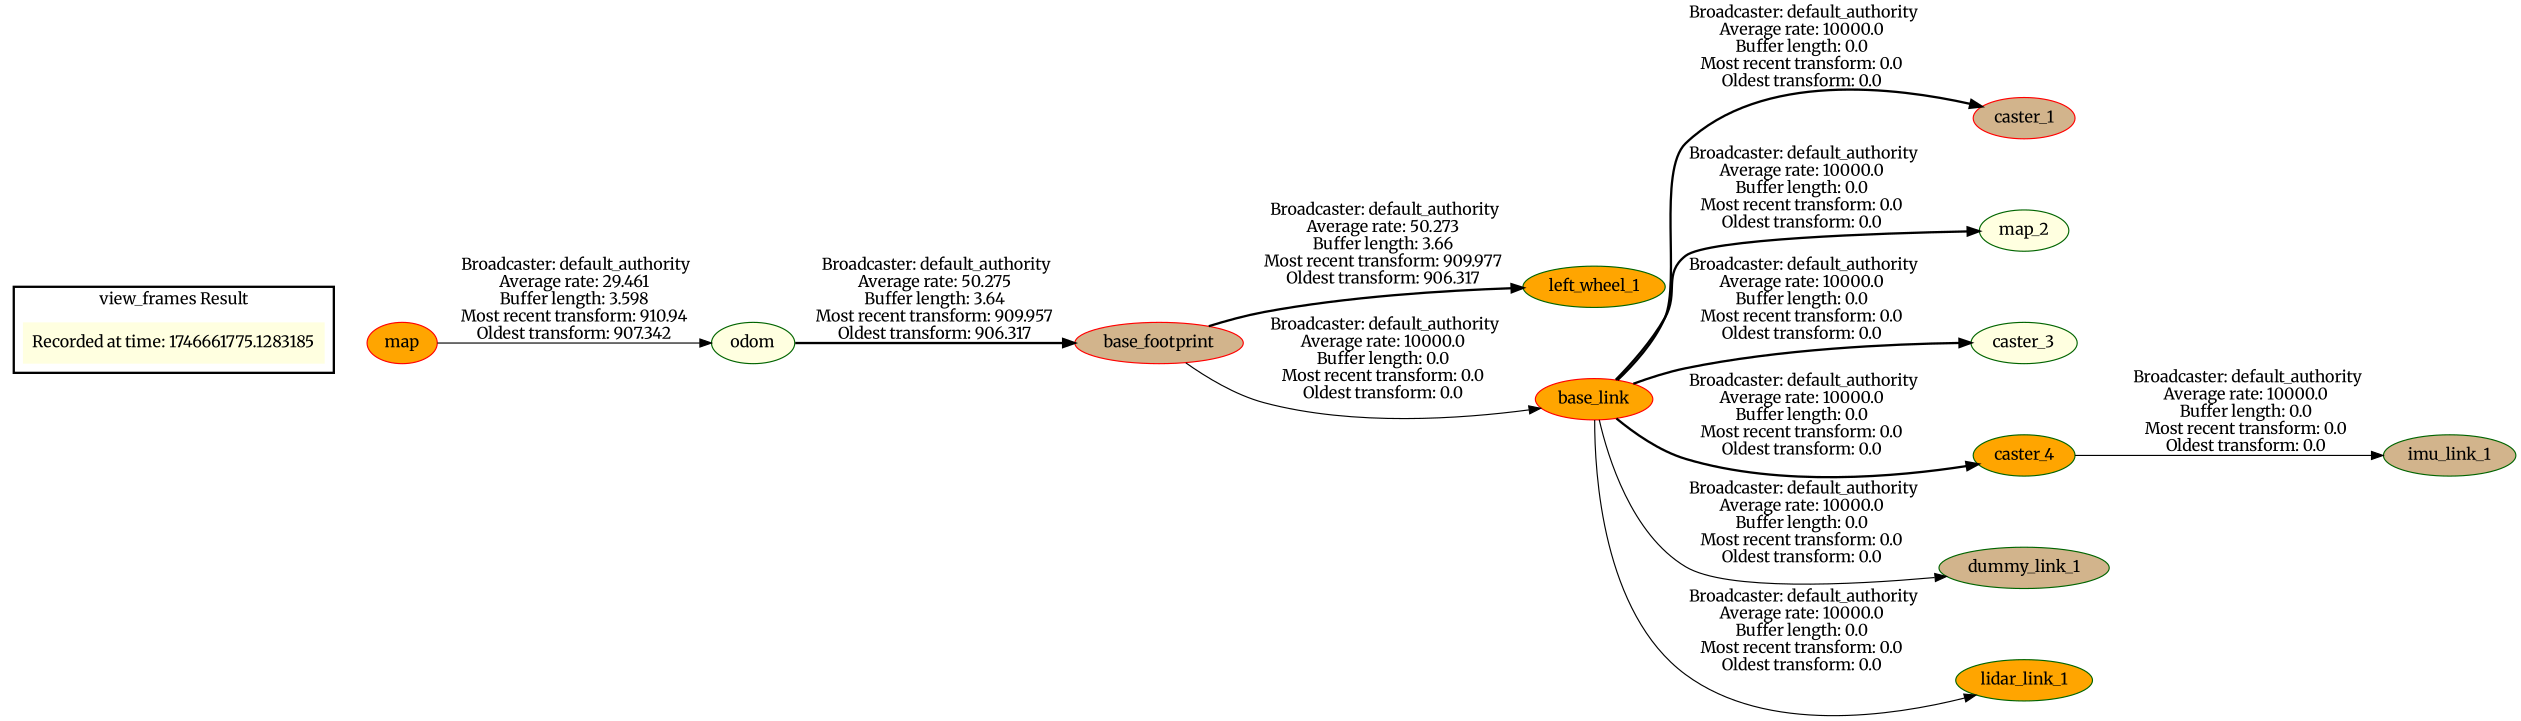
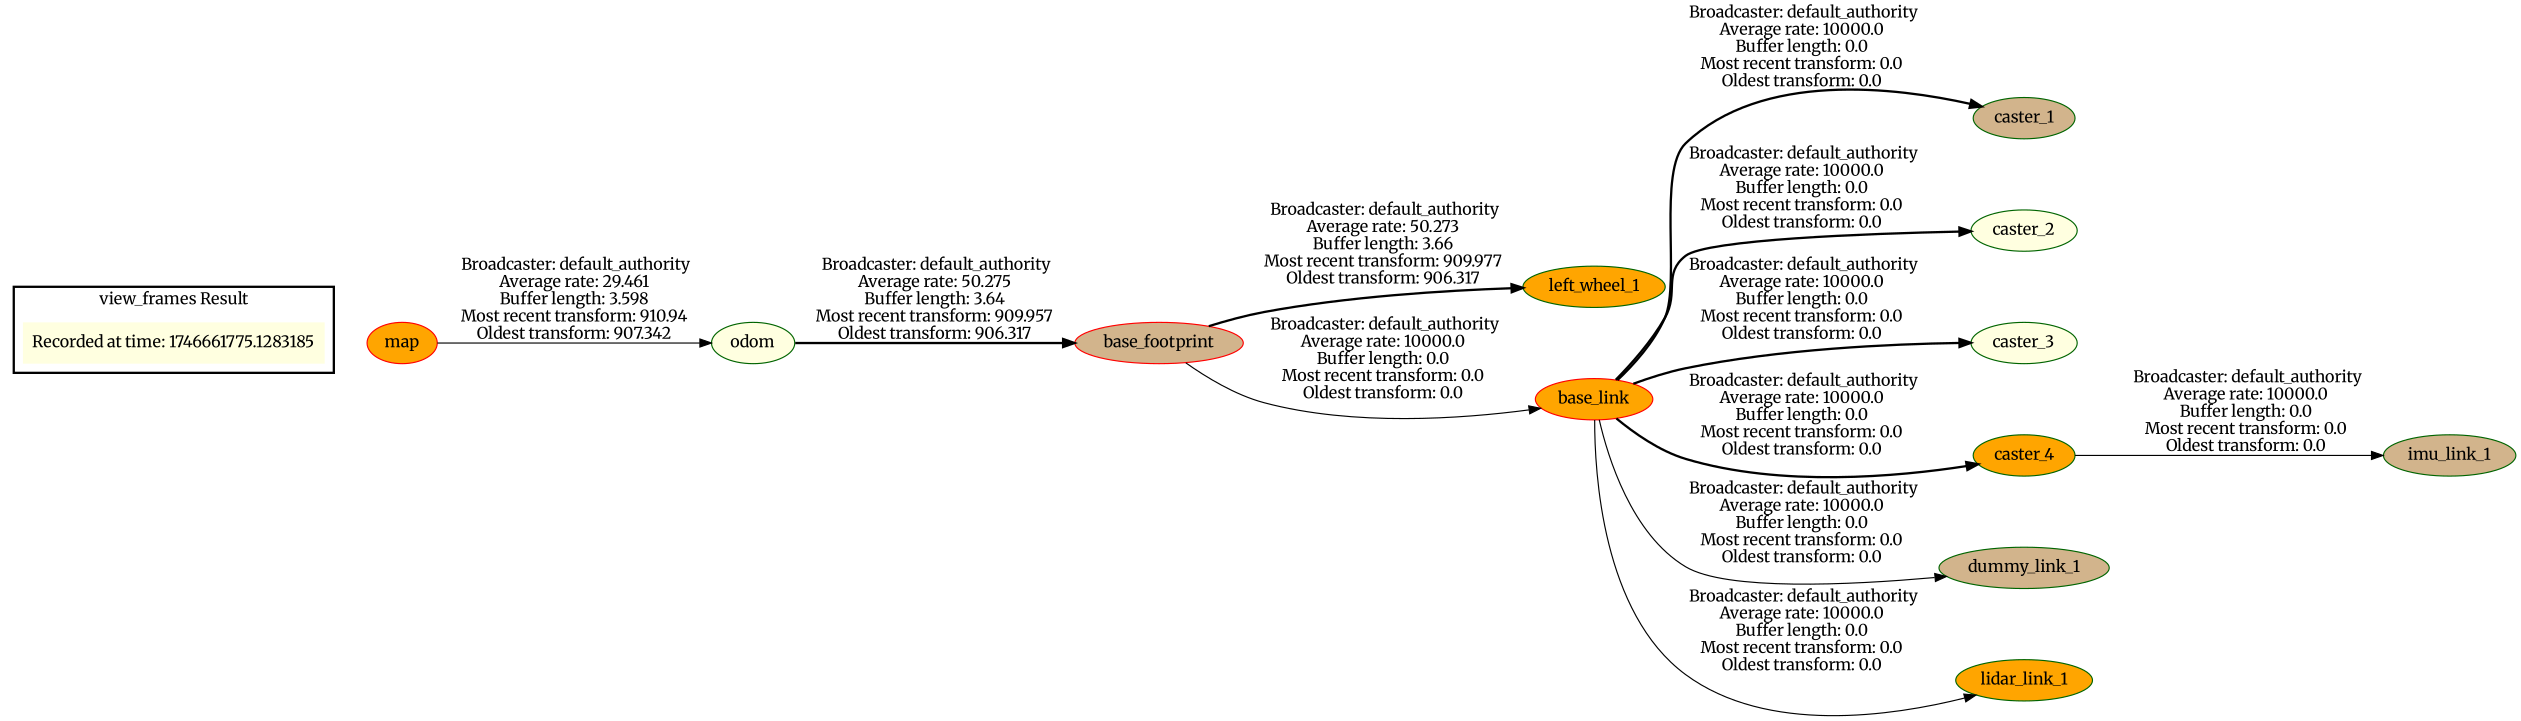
node "caster_1": color red -> darkgreen
node "map_2": label "map_2" -> "caster_2"
